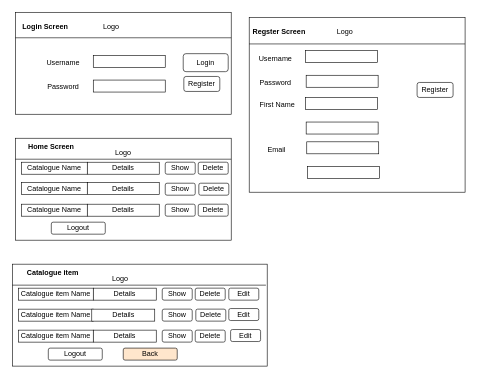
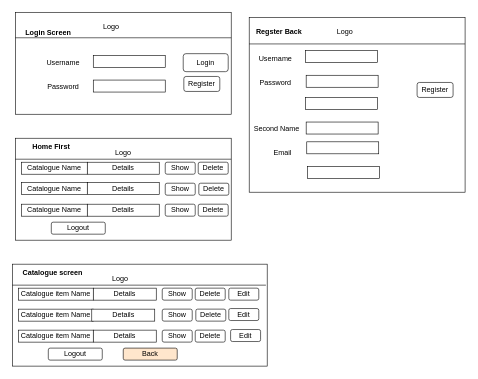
node "Login Screen": moved (45, 27) -> (48, 33)
node "Regster Screen": label "Regster Screen" -> "Regster Back"
node "First Name": removed
node "Second Name": added
node "Home Screen": label "Home Screen" -> "Home First"
node "Email": moved (277, 150) -> (283, 153)
node "Catalogue item": label "Catalogue item" -> "Catalogue screen"
